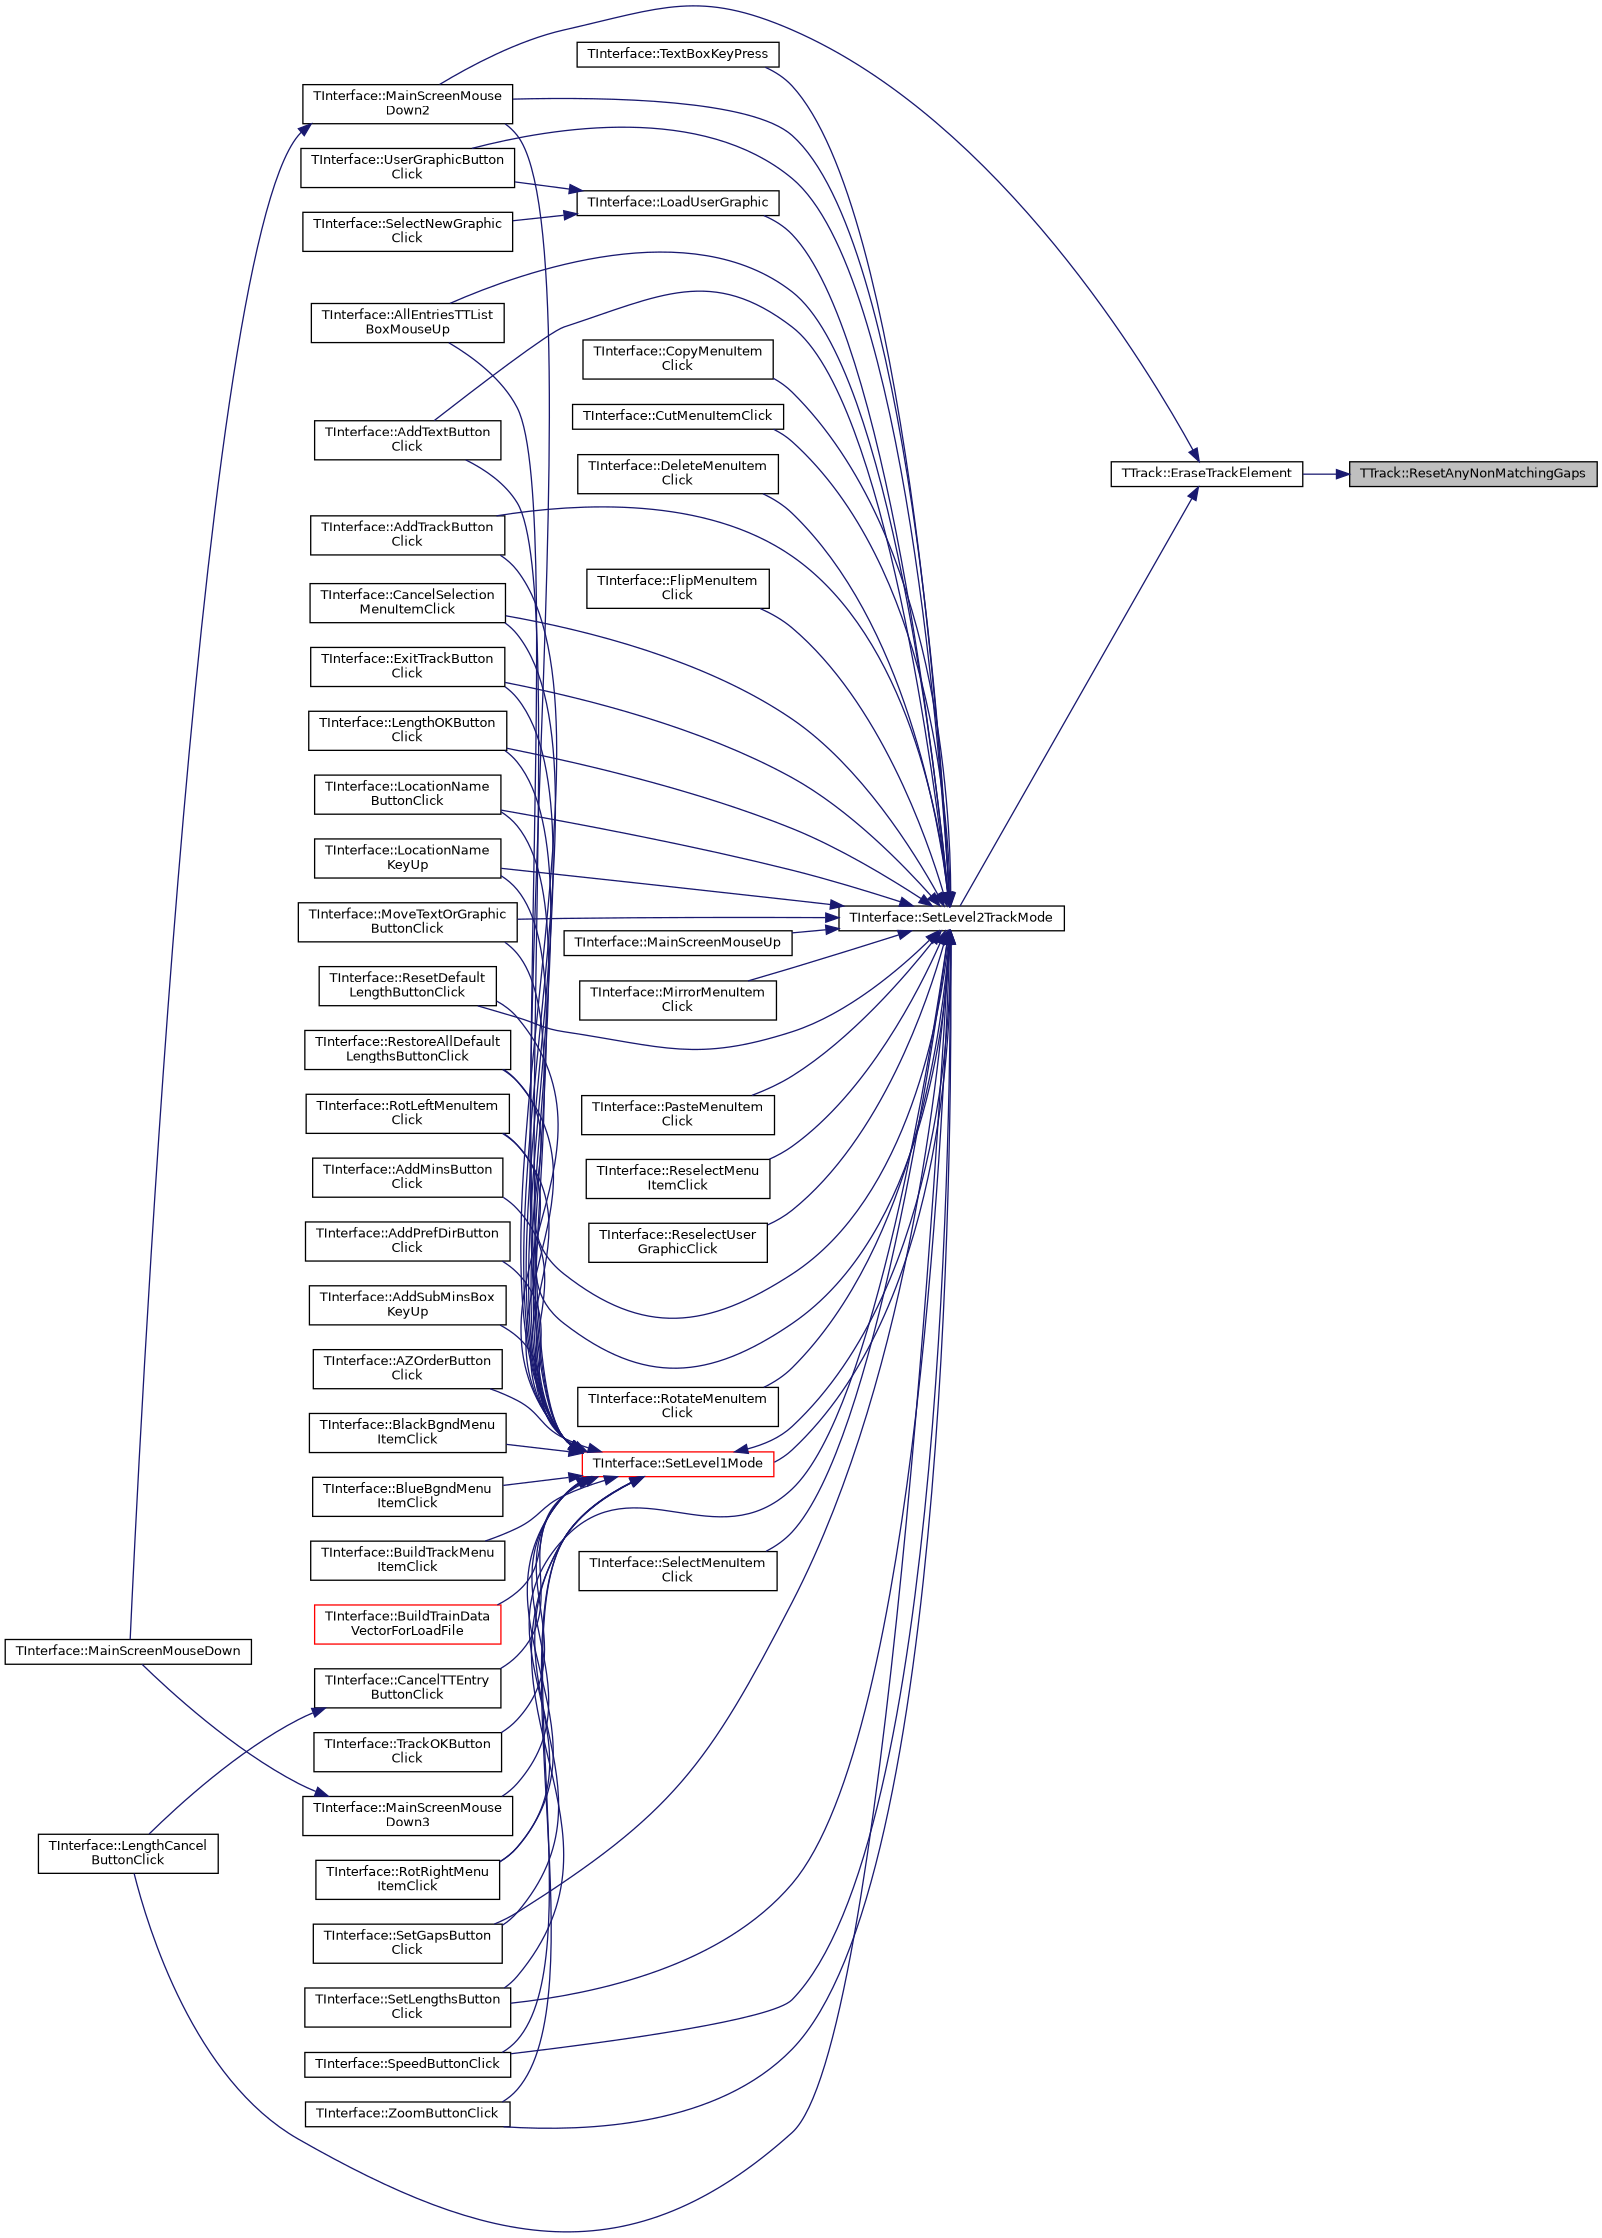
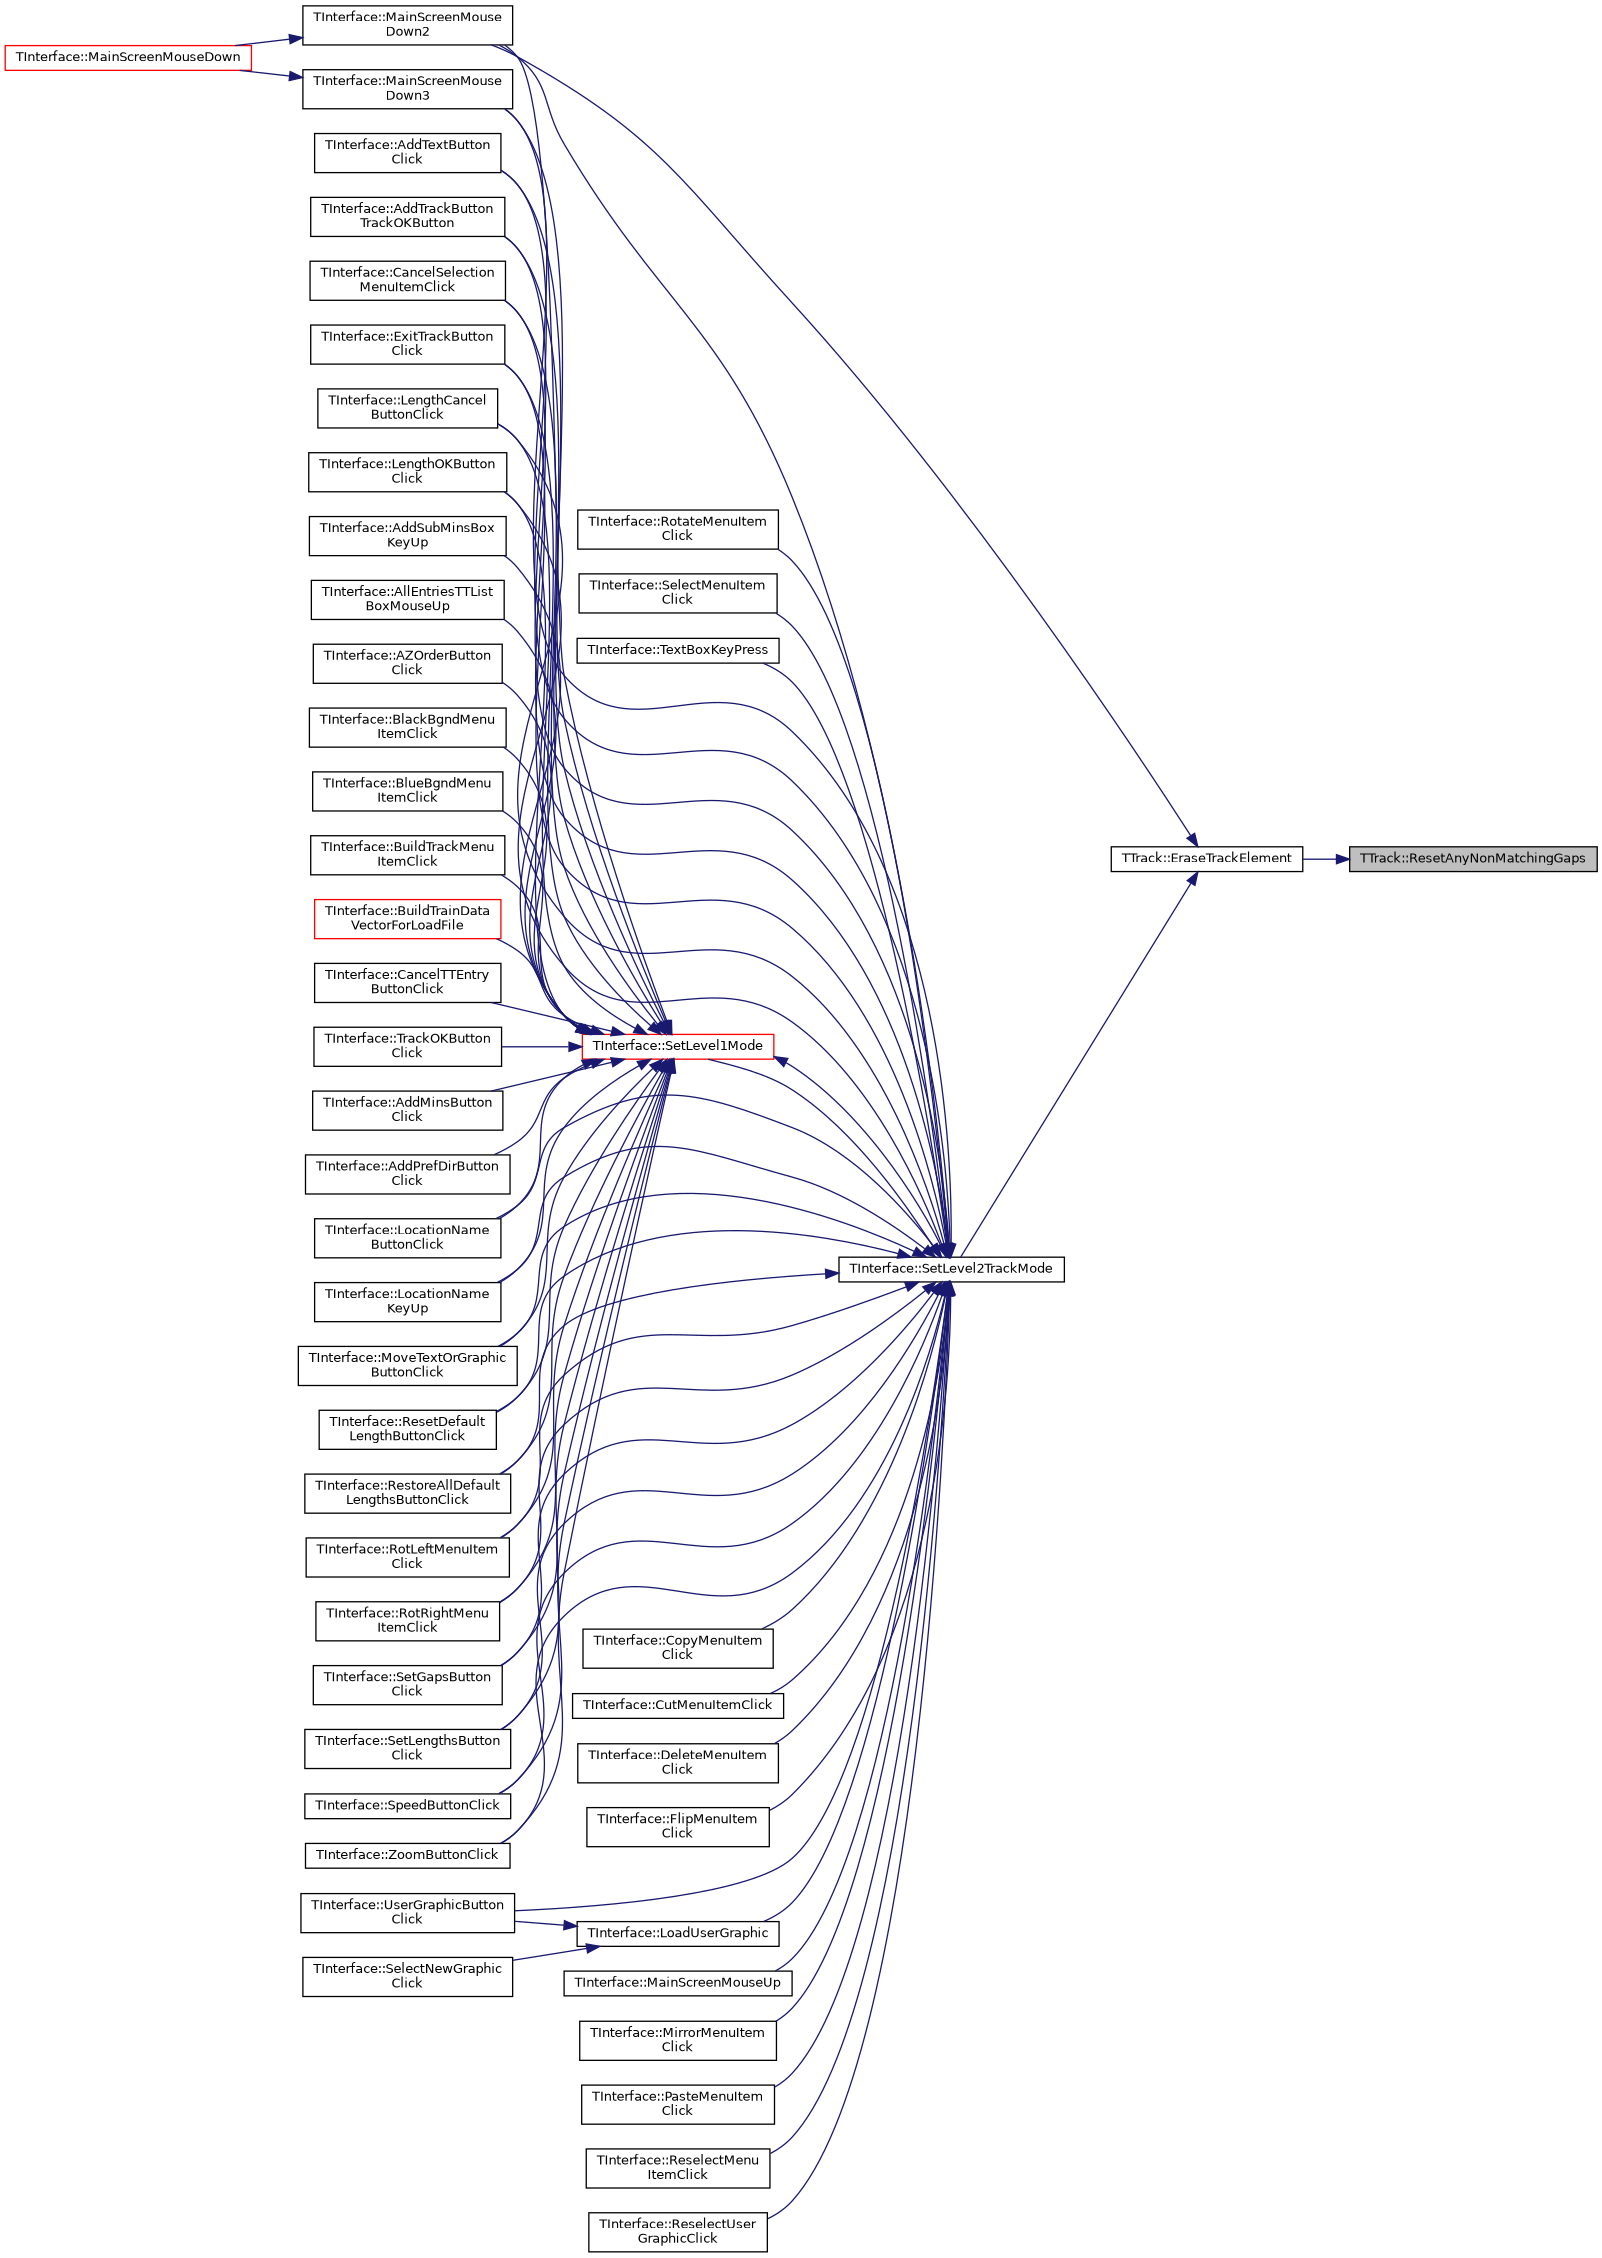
edge "TInterface::AllEntriesTTList BoxMouseUp" -> "TInterface::SetLevel2TrackMode": now "TInterface::MainScreenMouse Down3" -> "TInterface::SetLevel2TrackMode"
node "TInterface::AddTrackButton Click": label "TInterface::AddTrackButton Click" -> "TInterface::AddTrackButton TrackOKButton"
node "TInterface::MainScreenMouseDown": color black -> red
edge "TInterface::LengthCancel ButtonClick" -> "TInterface::CancelTTEntry ButtonClick": now "TInterface::LengthCancel ButtonClick" -> "TInterface::SetLevel1Mode"
